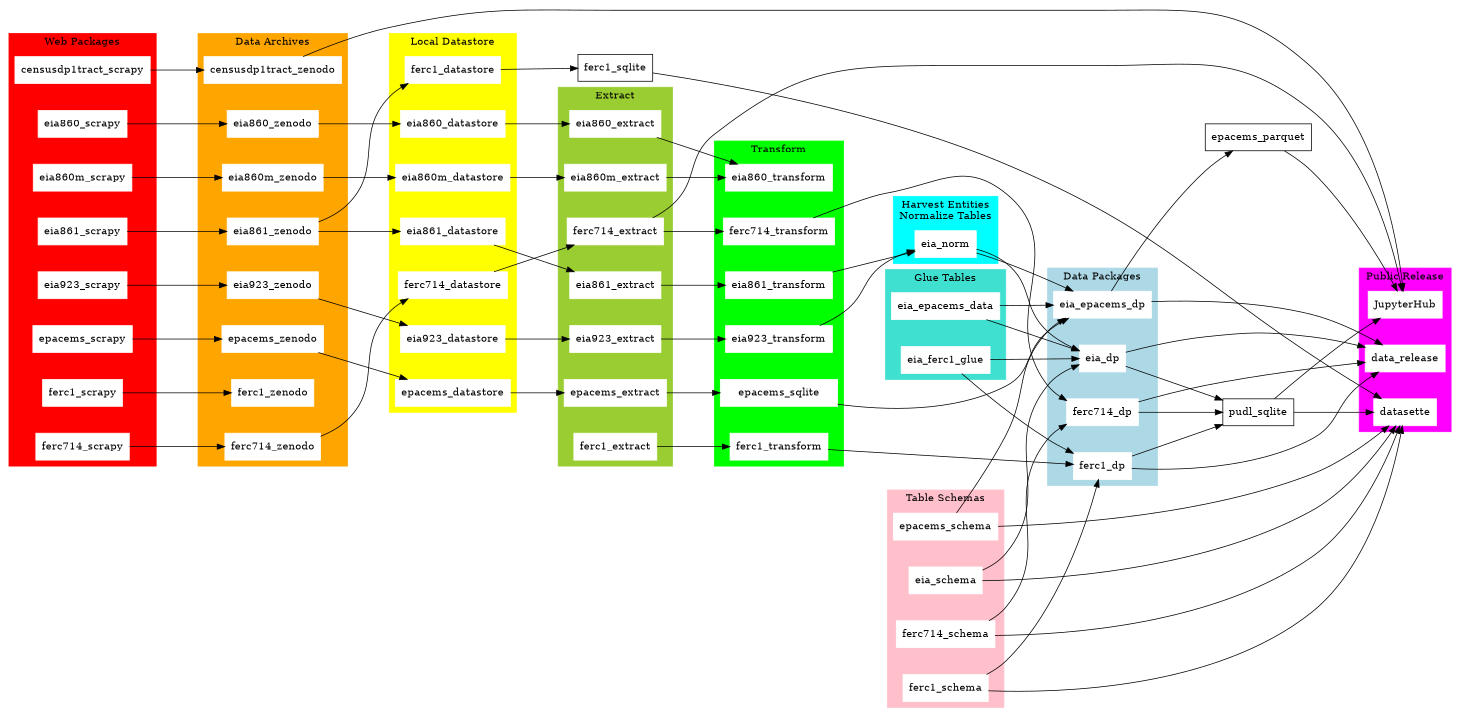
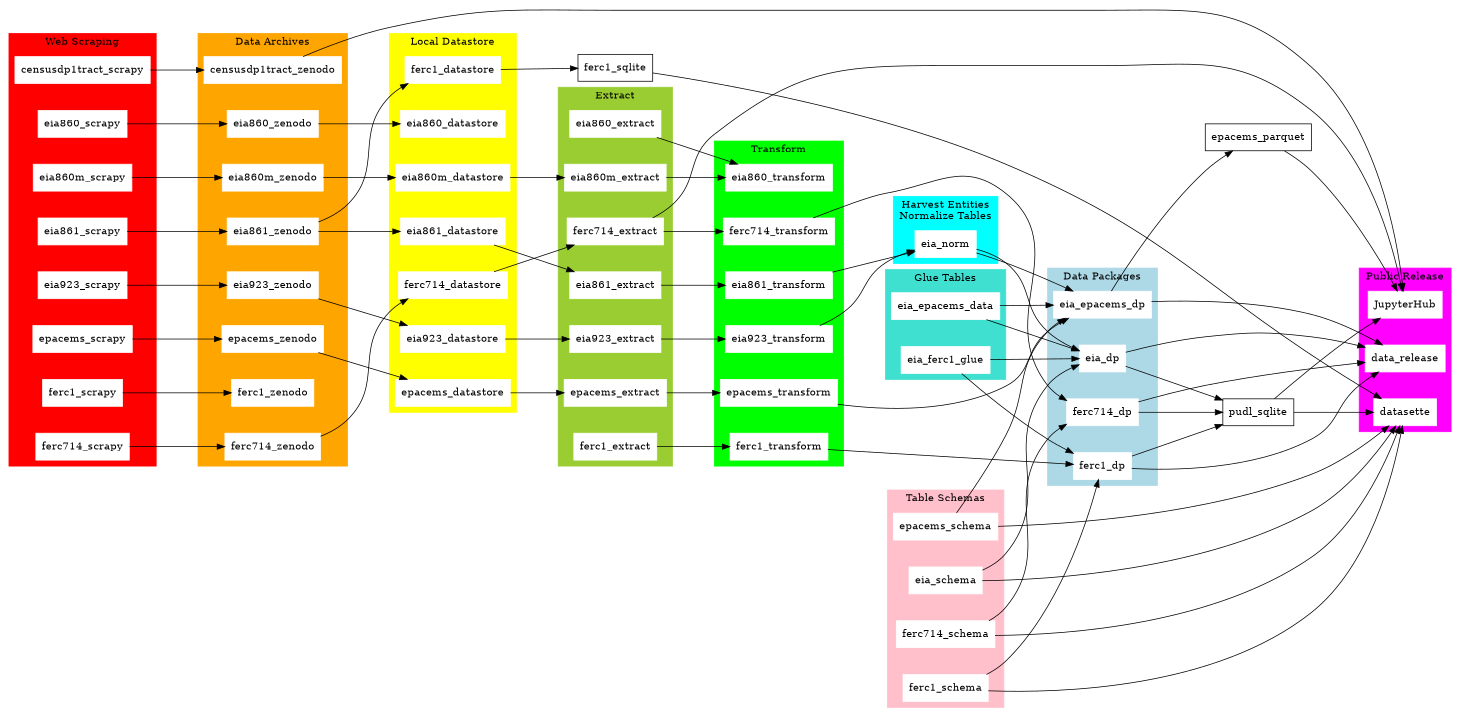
cluster "Web Packages": label "Web Packages" -> "Web Scraping"
edge "eia860_datastore" -> "eia860_extract": removed
node "epacems_sqlite": label "epacems_sqlite" -> "epacems_transform"
